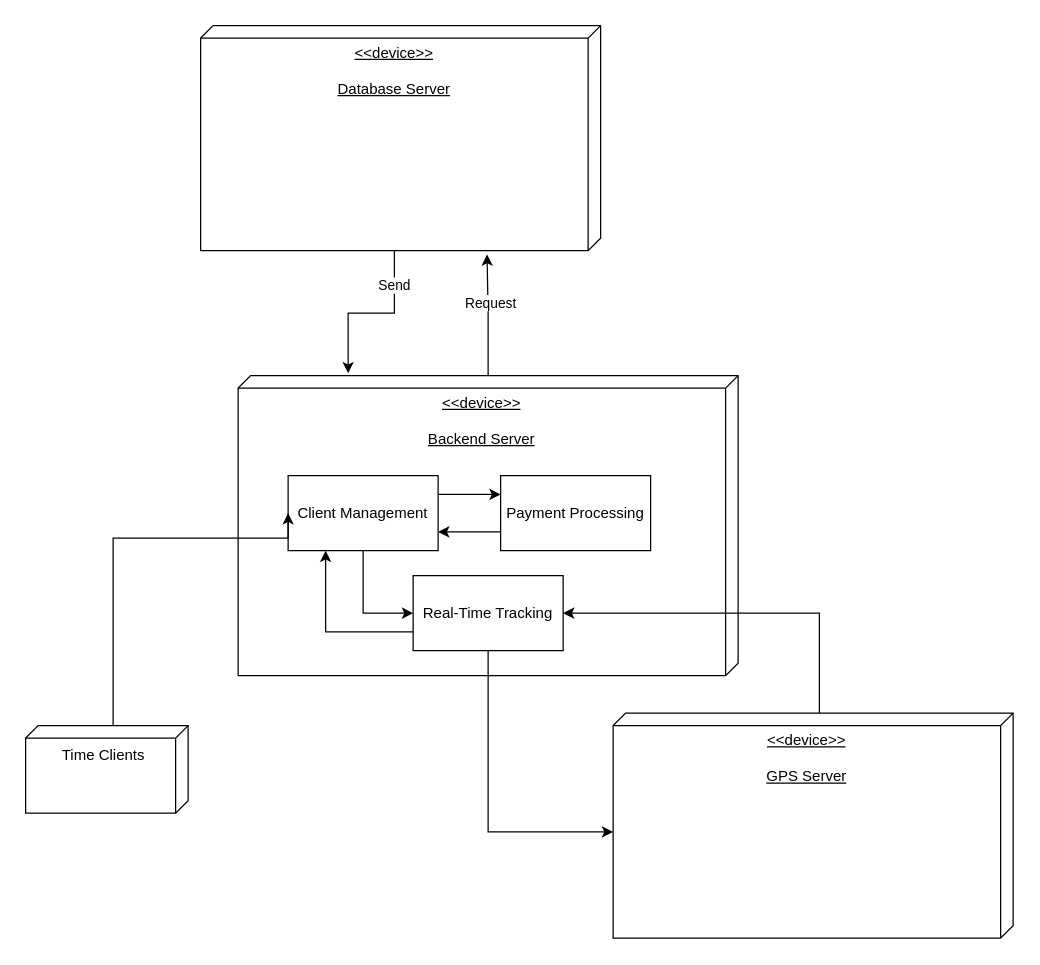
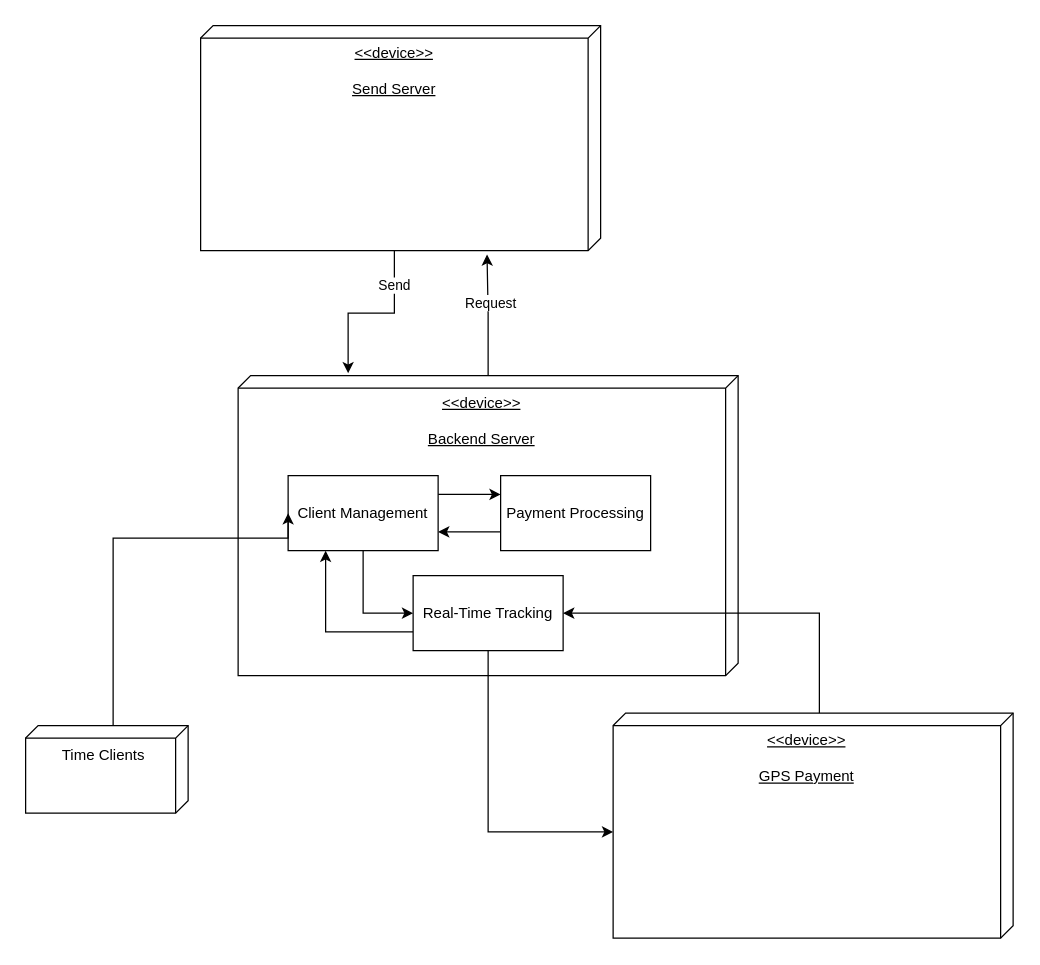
node "<<device>> Database Server": label "<<device>> Database Server" -> "<<device>> Send Server"
node "<<device>> GPS Server": label "<<device>> GPS Server" -> "<<device>> GPS Payment"
